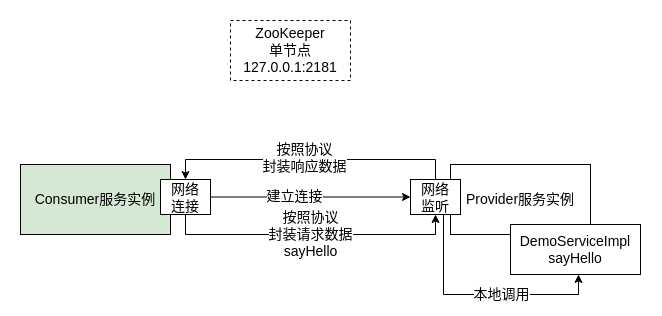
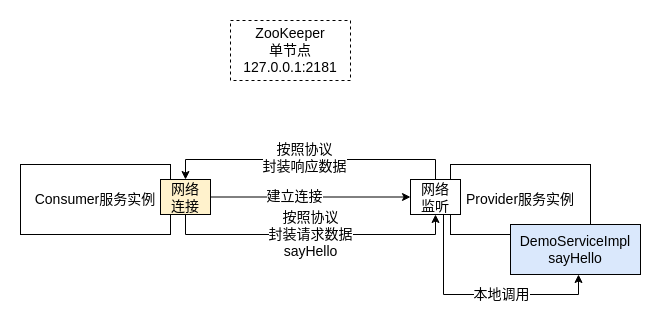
node "网络 连接": fillcolor #ffffff -> #fff2cc
node "Consumer服务实例": fillcolor #d5e8d4 -> #ffffff
node "DemoServiceImpl sayHello": fillcolor #ffffff -> #dae8fc
